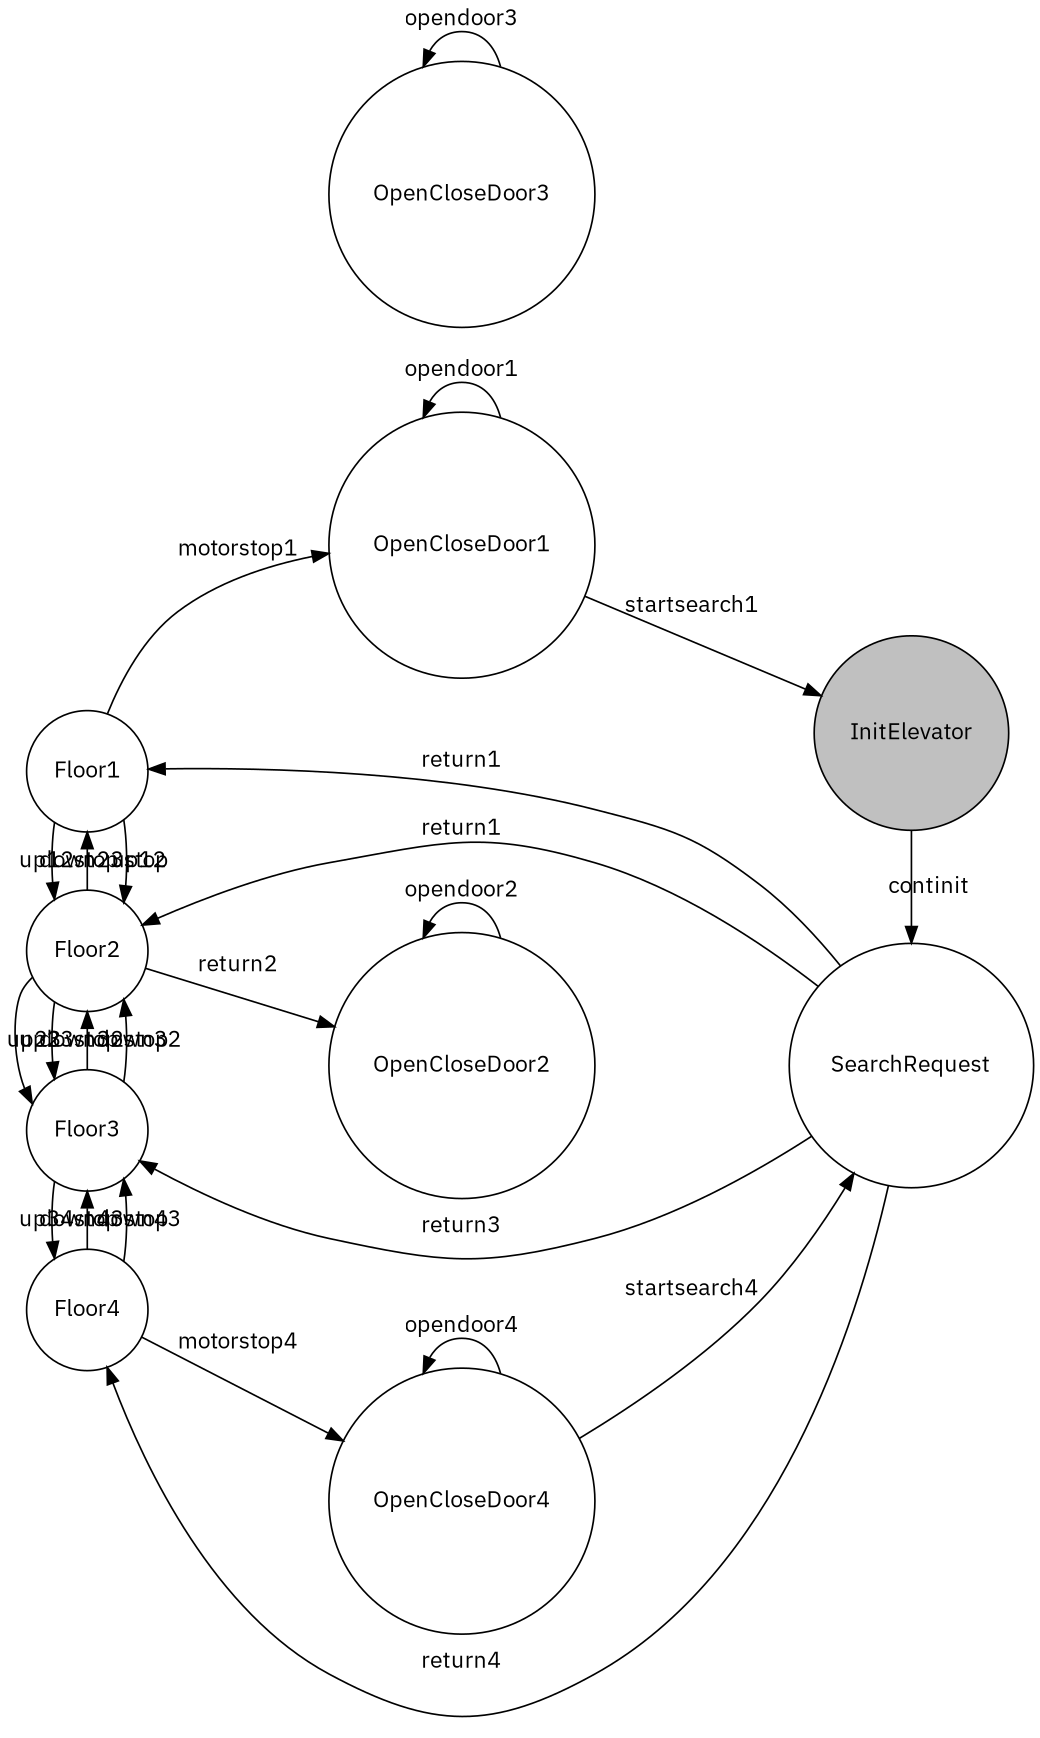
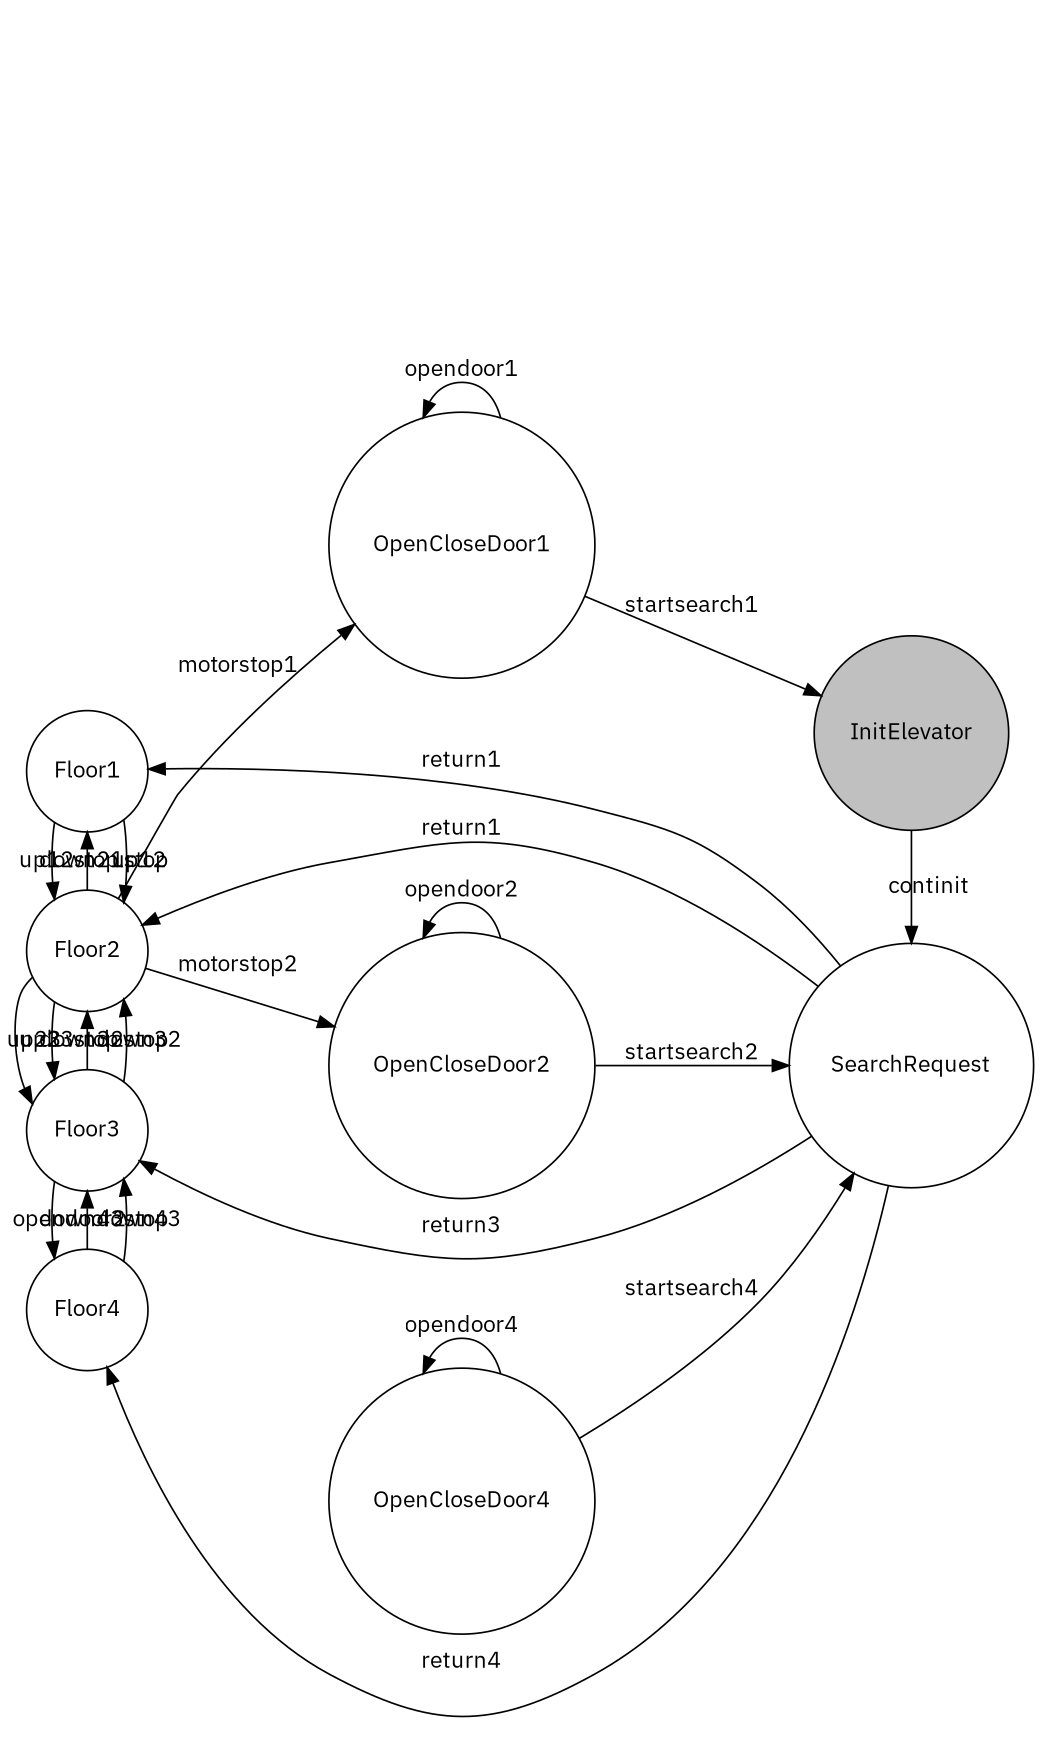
node "OpenCloseDoor3": removed
edge "Floor1" -> "OpenCloseDoor1": now "Floor2" -> "OpenCloseDoor1"
edge "Floor2" -> "Floor1": label "down23stop" -> "down21stop"
edge "Floor2" -> "OpenCloseDoor2": label "return2" -> "motorstop2"
edge "OpenCloseDoor2" -> "SearchRequest": added, label "startsearch2"
edge "Floor3" -> "Floor4": label "up34stop" -> "opendoor2"
edge "Floor4" -> "OpenCloseDoor4": removed, label "motorstop4"
